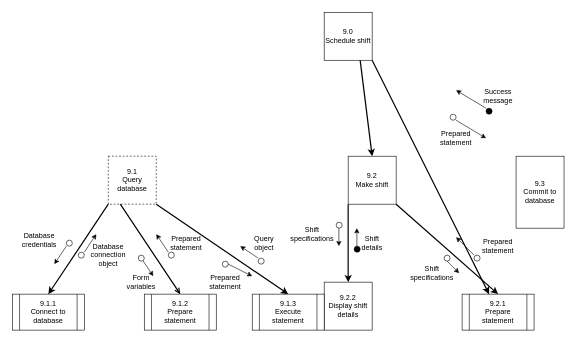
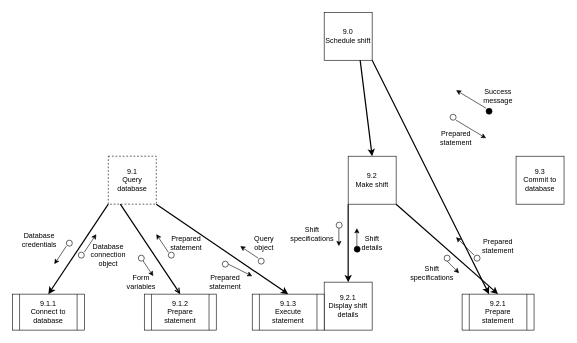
node "9.3 Commit to database": size 48x72 -> 48x48
node "9.2.2 Display shift details": label "9.2.2 Display shift details" -> "9.2.1 Display shift details"
